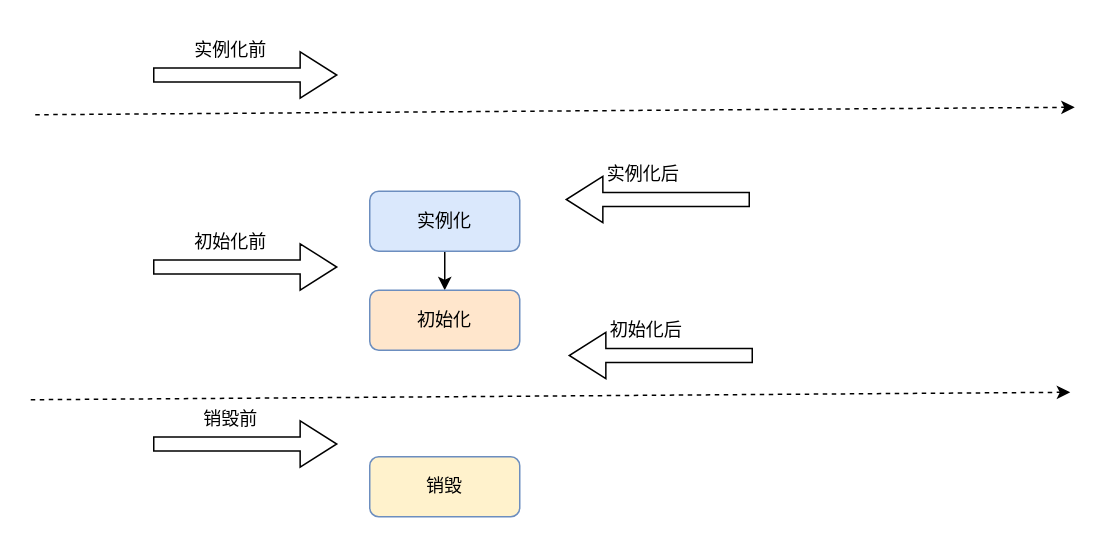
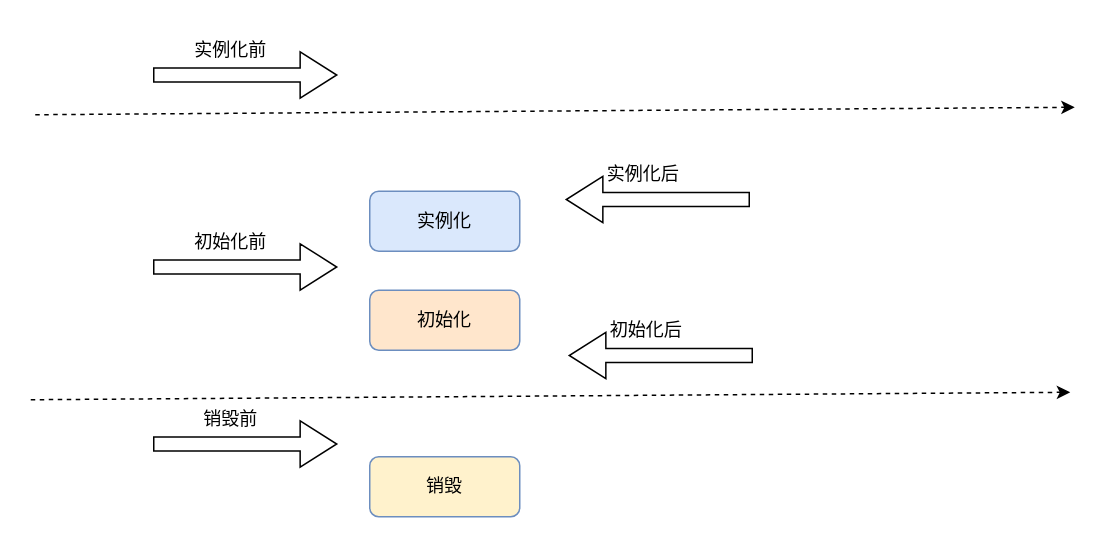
edge "实例化" -> "初始化": removed
